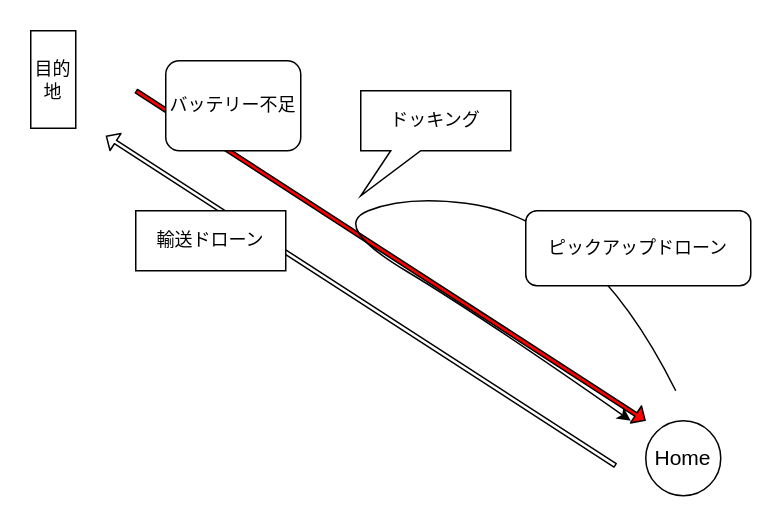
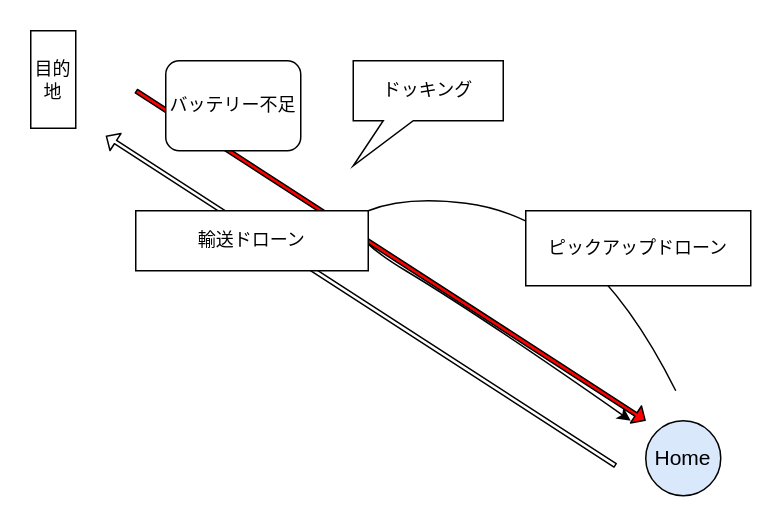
node "ドッキング": moved (436, 143) -> (428, 113)
node "輸送ドローン": size 150x60 -> 233x60
node "ピックアップドローン": shape rounded rectangle -> rectangle
node "Home": fillcolor #ffffff -> #dae8fc
